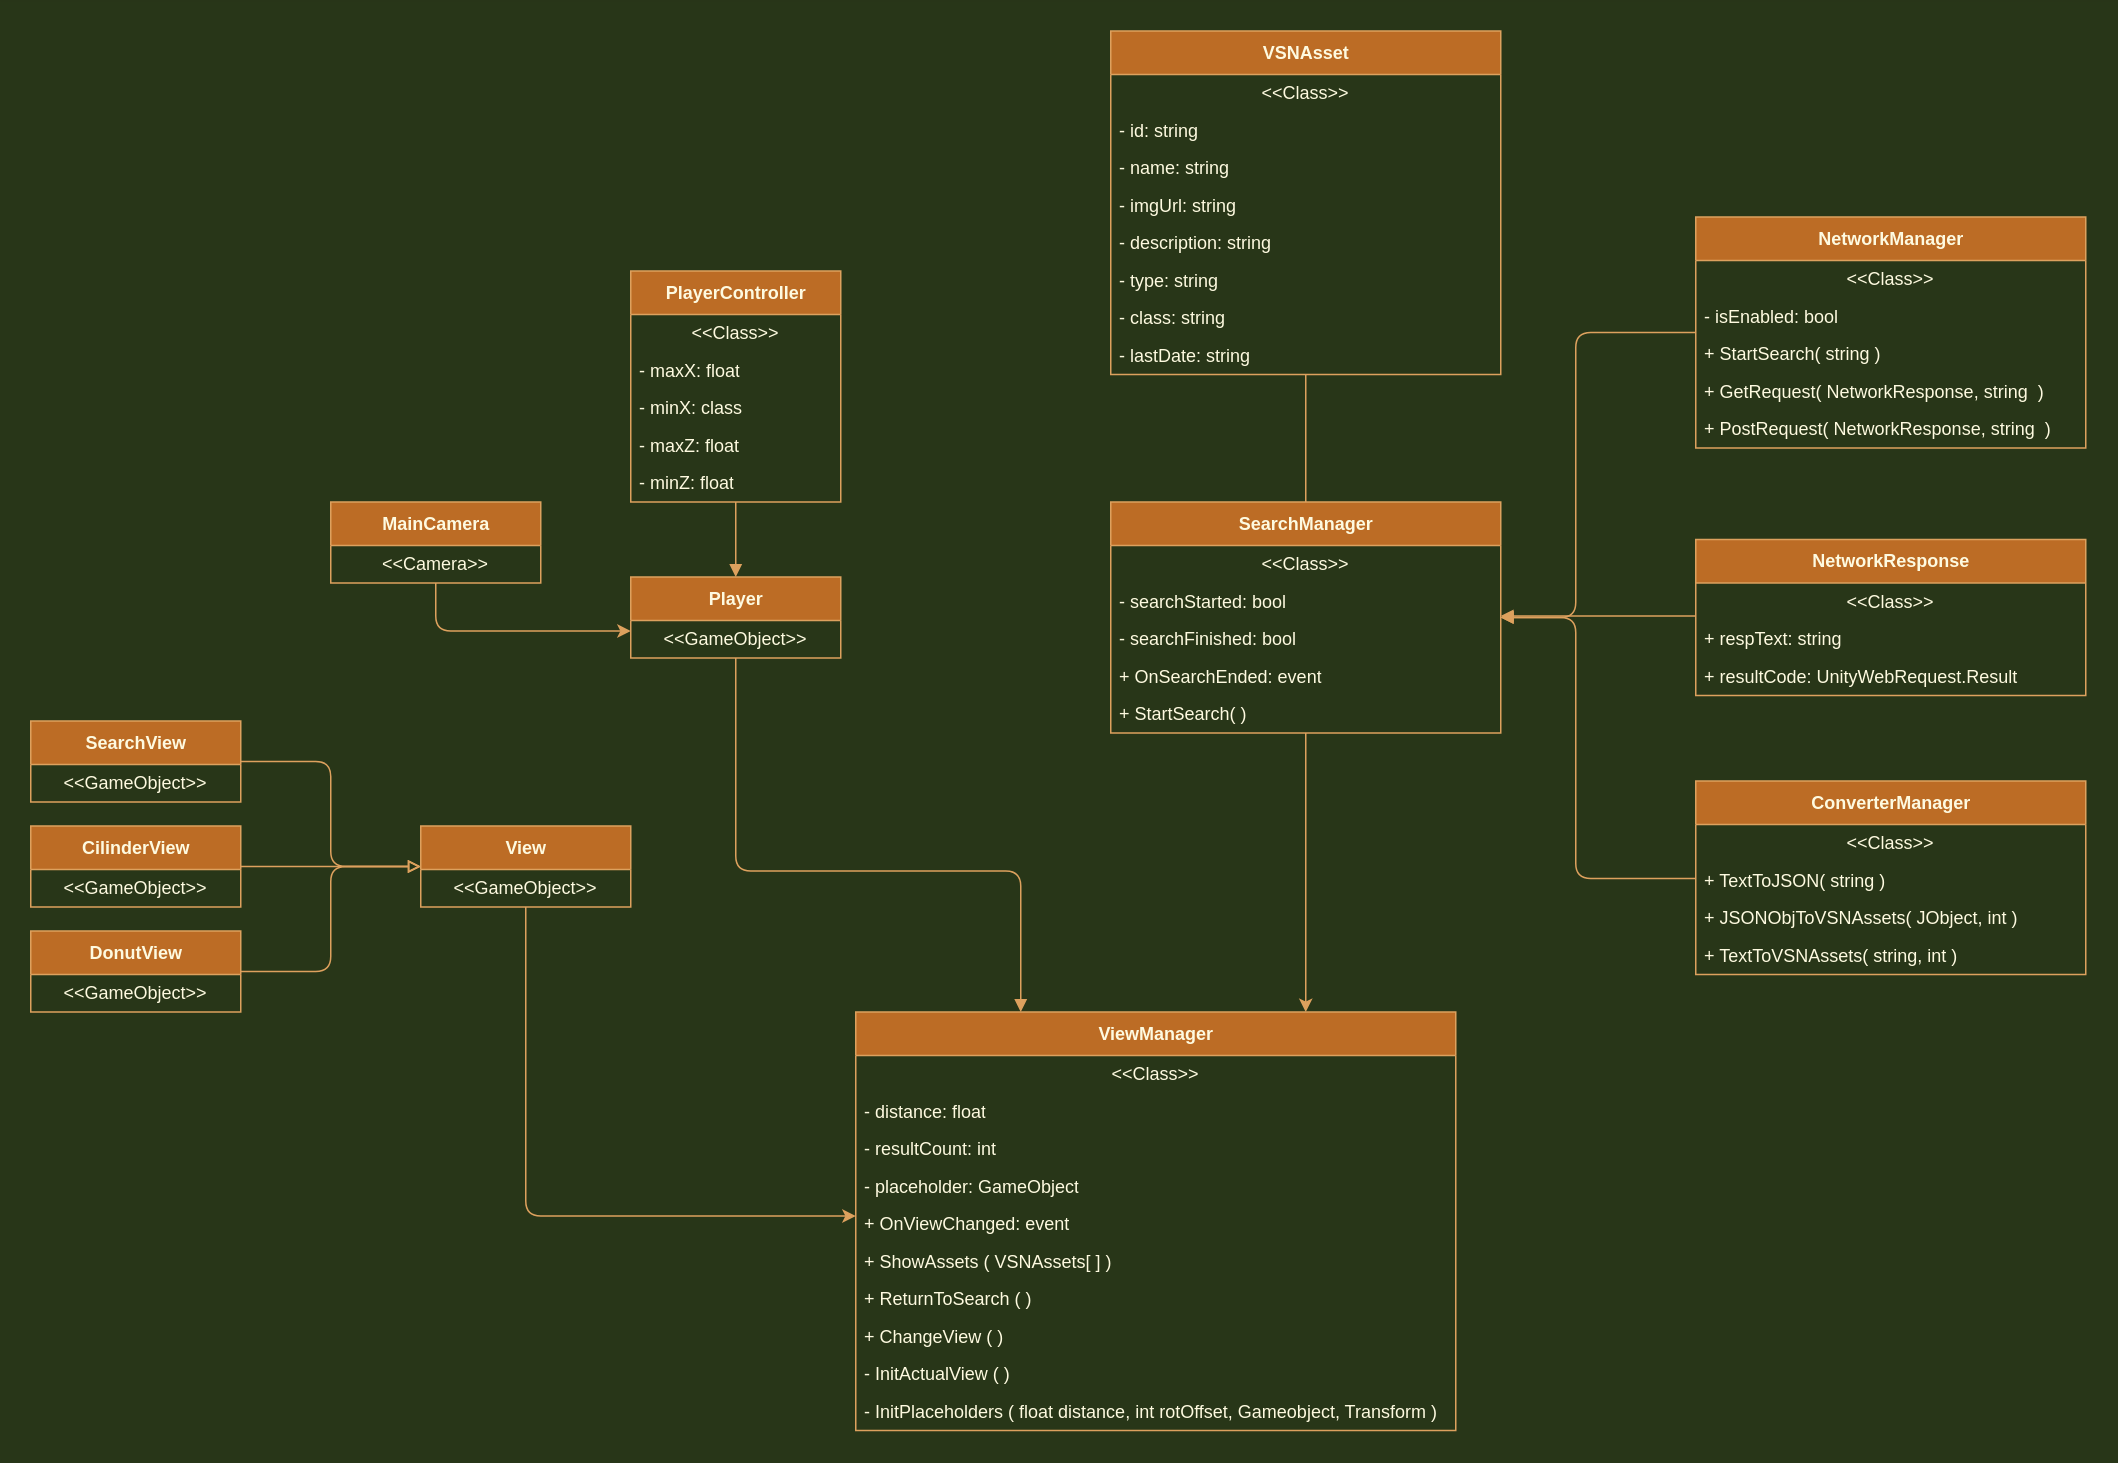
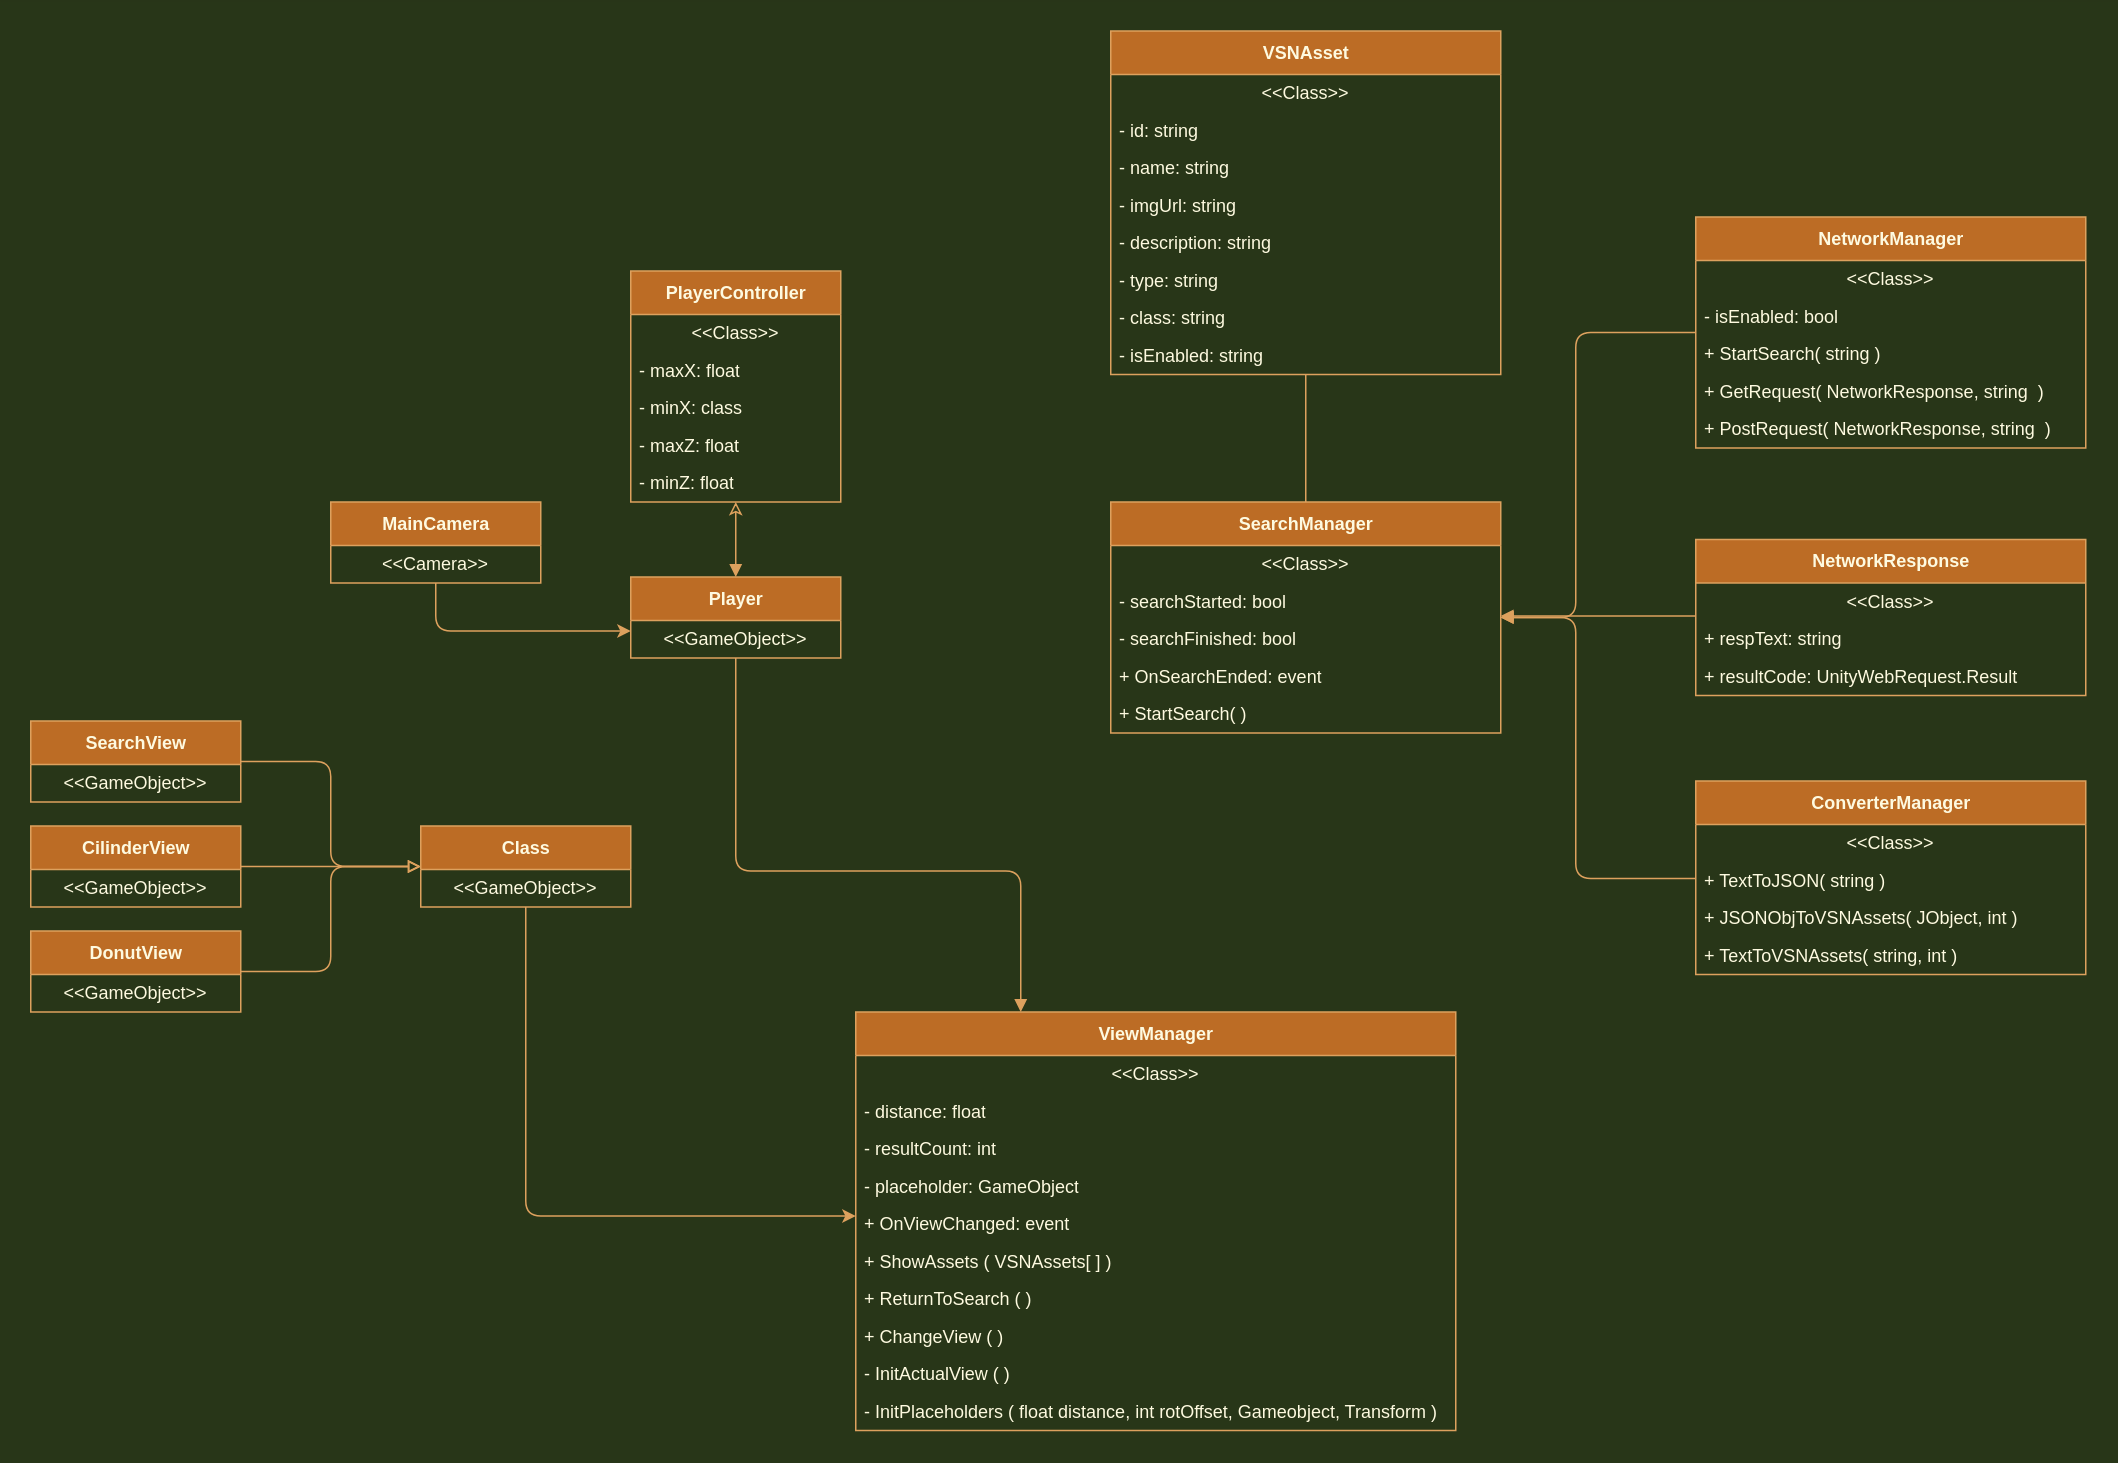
node "- lastDate: string": label "- lastDate: string" -> "- isEnabled: string"
edge "PlayerController" -> "Player": arrowhead none -> classic
node "View": label "View" -> "Class"
edge "SearchManager" -> "ViewManager": removed
